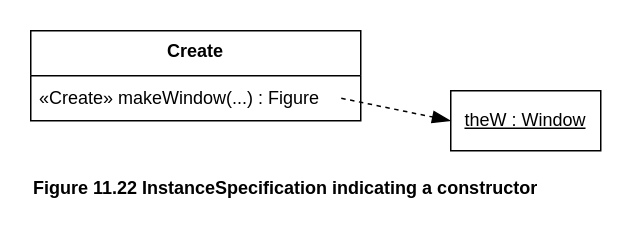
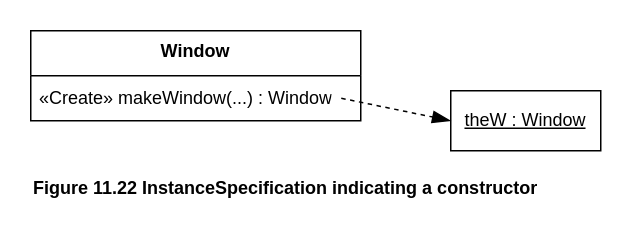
node "Create": label "Create" -> "Window"
node "«Create» makeWindow(...) : Figure": label "«Create» makeWindow(...) : Figure" -> "«Create» makeWindow(...) : Window"
